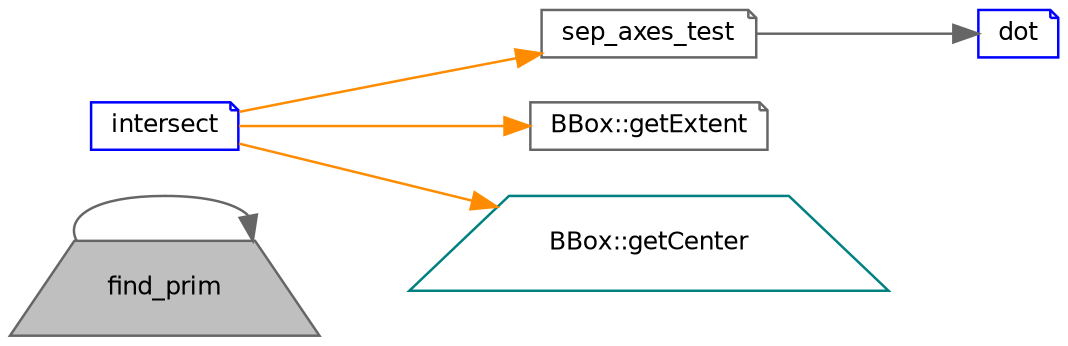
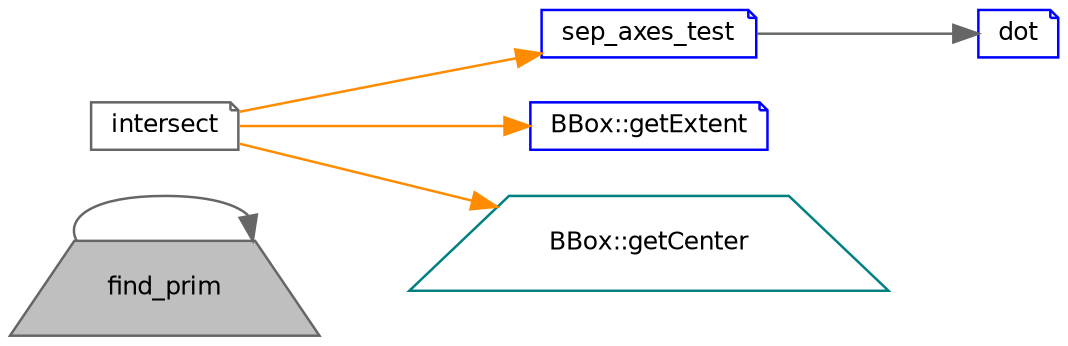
node "sep_axes_test": color gray40 -> blue
node "intersect": color blue -> gray40
node "BBox::getExtent": color gray40 -> blue
